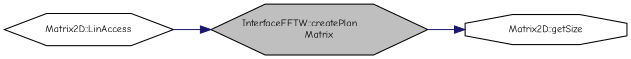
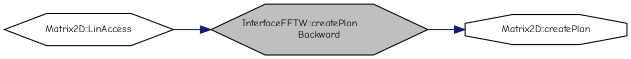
node "InterfaceFFTW::createPlan Matrix": label "InterfaceFFTW::createPlan Matrix" -> "InterfaceFFTW::createPlan Backward"
node "Matrix2D::getSize": label "Matrix2D::getSize" -> "Matrix2D::createPlan"
